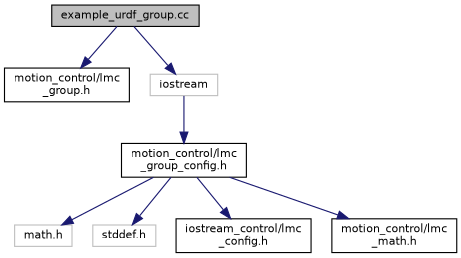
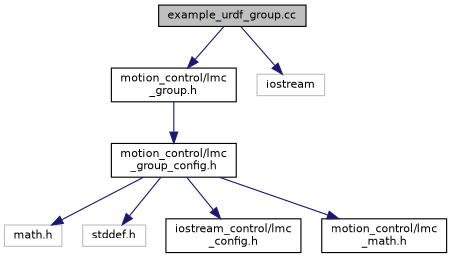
edge "iostream" -> "motion_control/lmc _group_config.h": now "motion_control/lmc _group.h" -> "motion_control/lmc _group_config.h"
